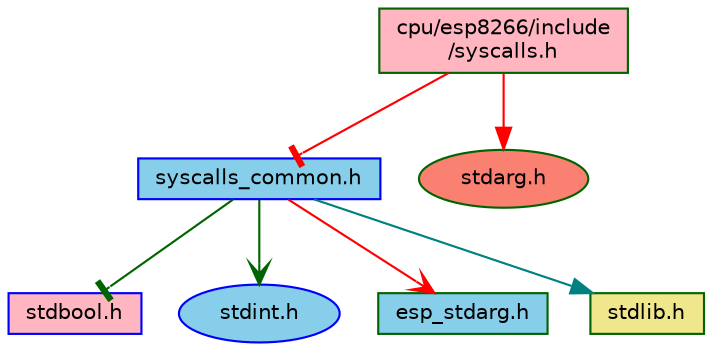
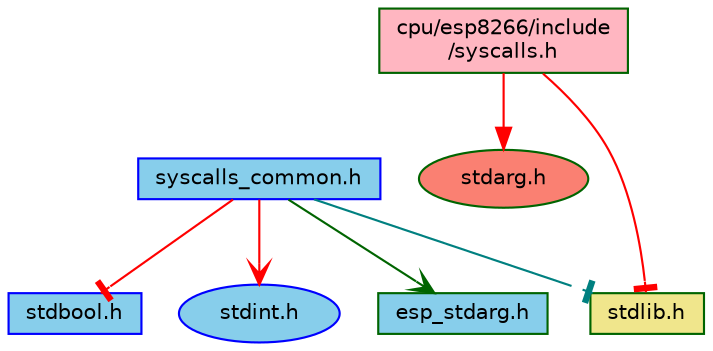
edge "cpu/esp8266/include /syscalls.h" -> "syscalls_common.h": now "cpu/esp8266/include /syscalls.h" -> "stdlib.h"
edge "syscalls_common.h" -> "stdint.h": color darkgreen -> red
edge "syscalls_common.h" -> "esp_stdarg.h": color red -> darkgreen
edge "syscalls_common.h" -> "stdbool.h": color darkgreen -> red
edge "syscalls_common.h" -> "stdlib.h": arrowhead normal -> tee
node "stdbool.h": fillcolor lightpink -> skyblue
